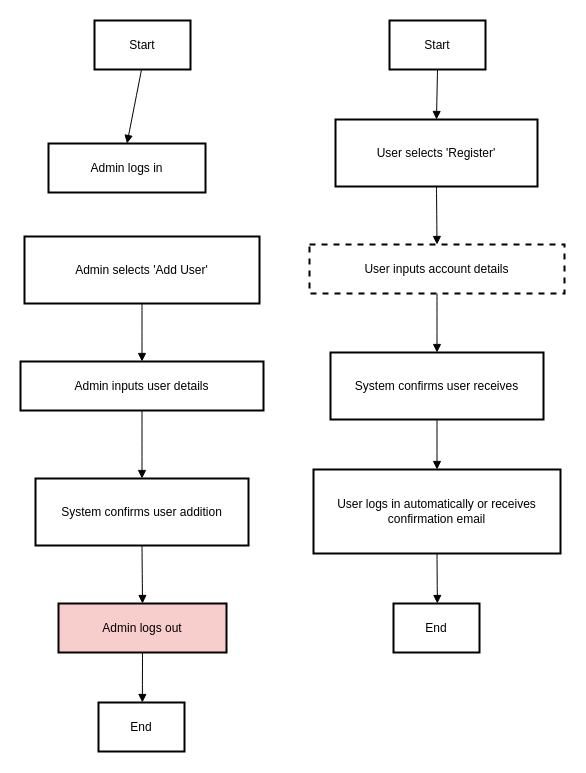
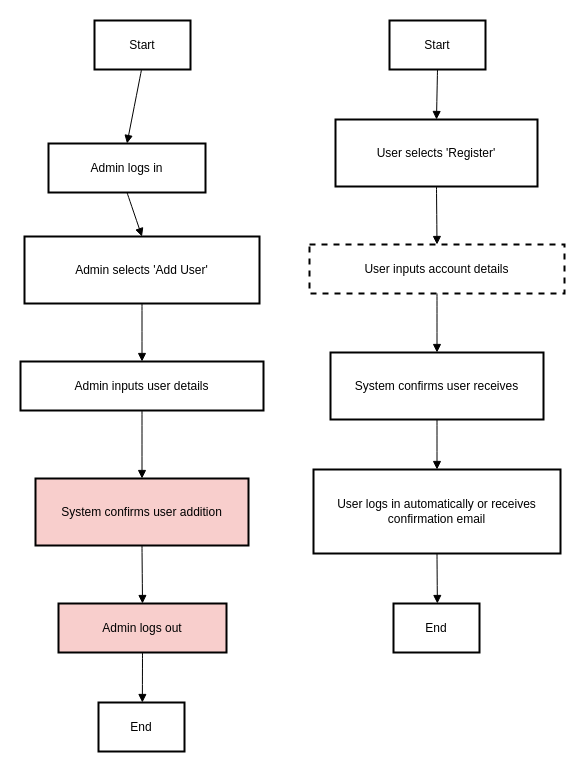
edge "Admin logs in" -> "Admin selects 'Add User'": added
node "System confirms user addition": fillcolor #ffffff -> #f8cecc
